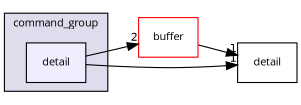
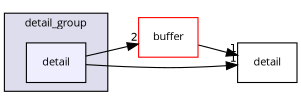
cluster "command_group": label "command_group" -> "detail_group"
